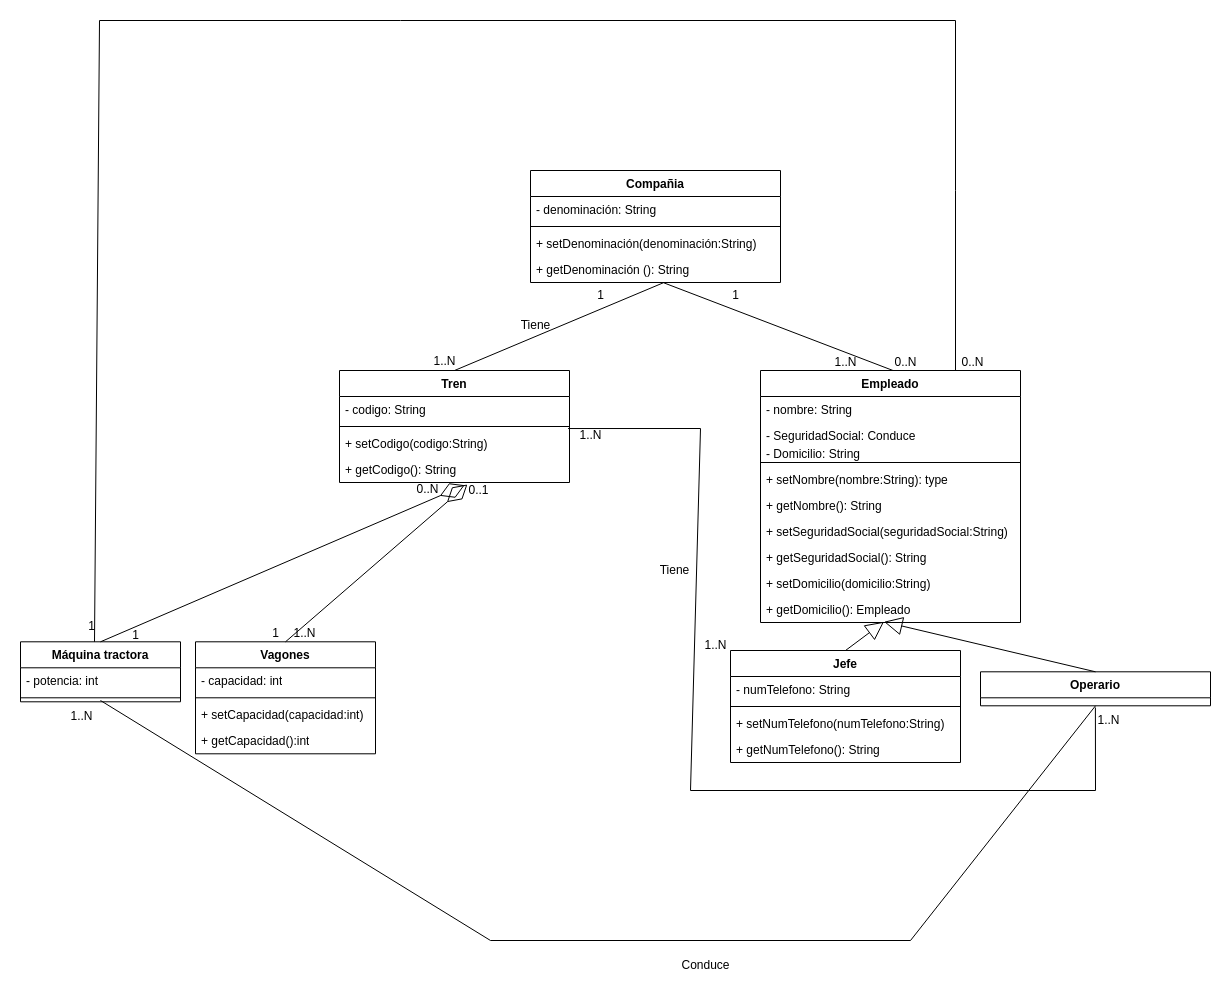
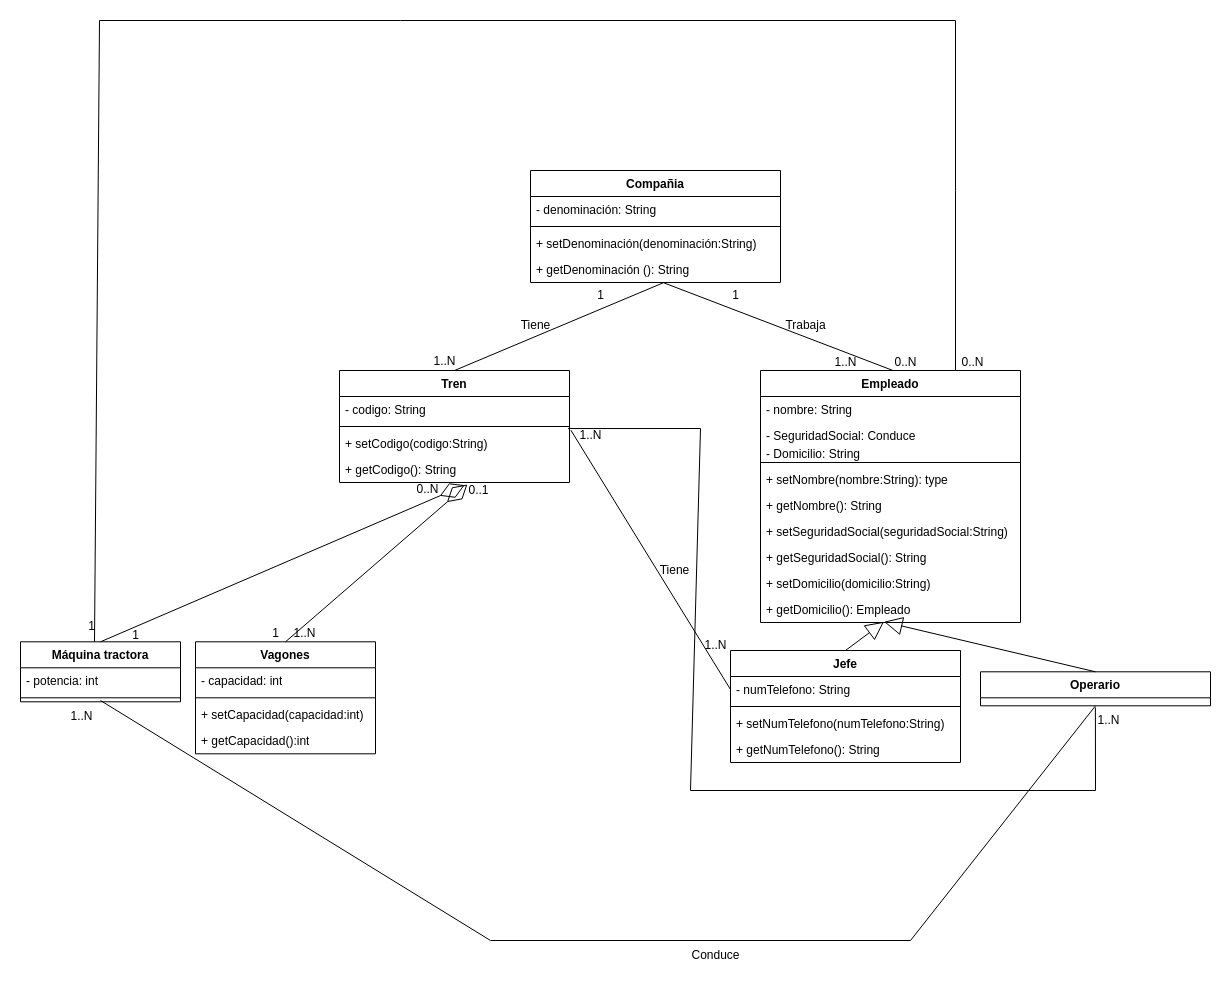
node "Trabaja": added
edge "+ setCodigo(codigo:String)" -- "- numTelefono: String": added
node "Conduce": moved (706, 966) -> (716, 956)
